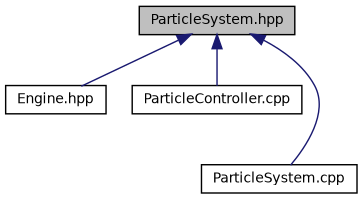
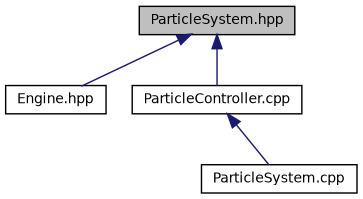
edge "ParticleSystem.cpp" -> "ParticleSystem.hpp": now "ParticleSystem.cpp" -> "ParticleController.cpp"
